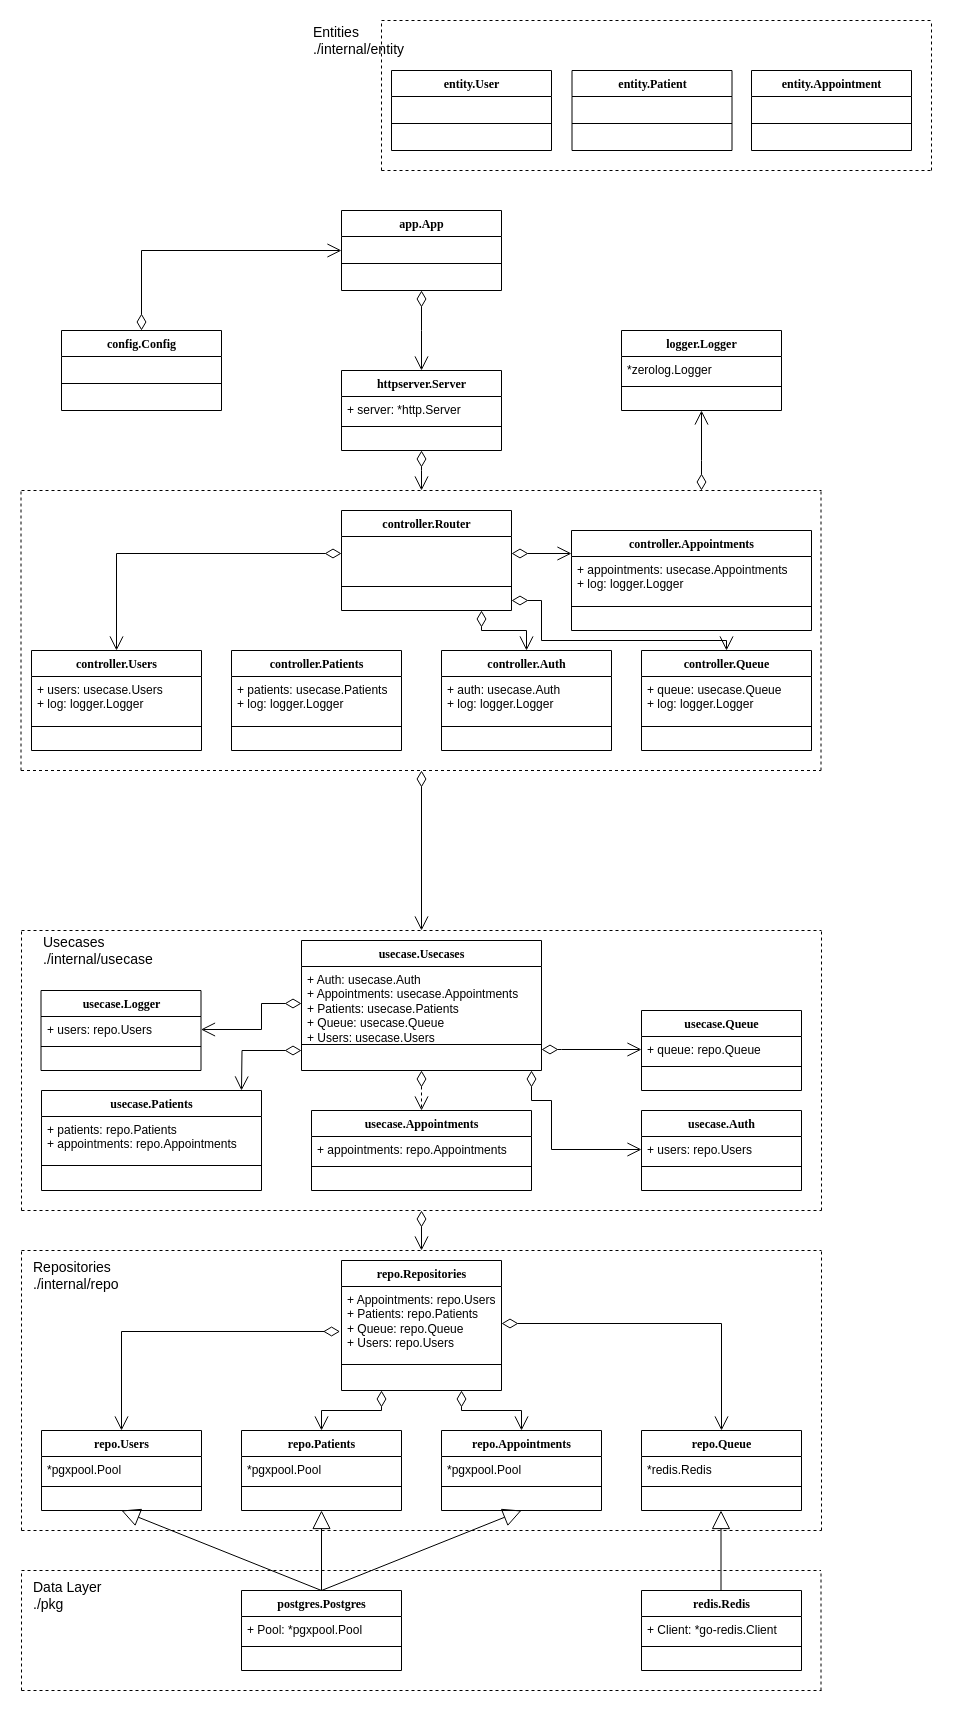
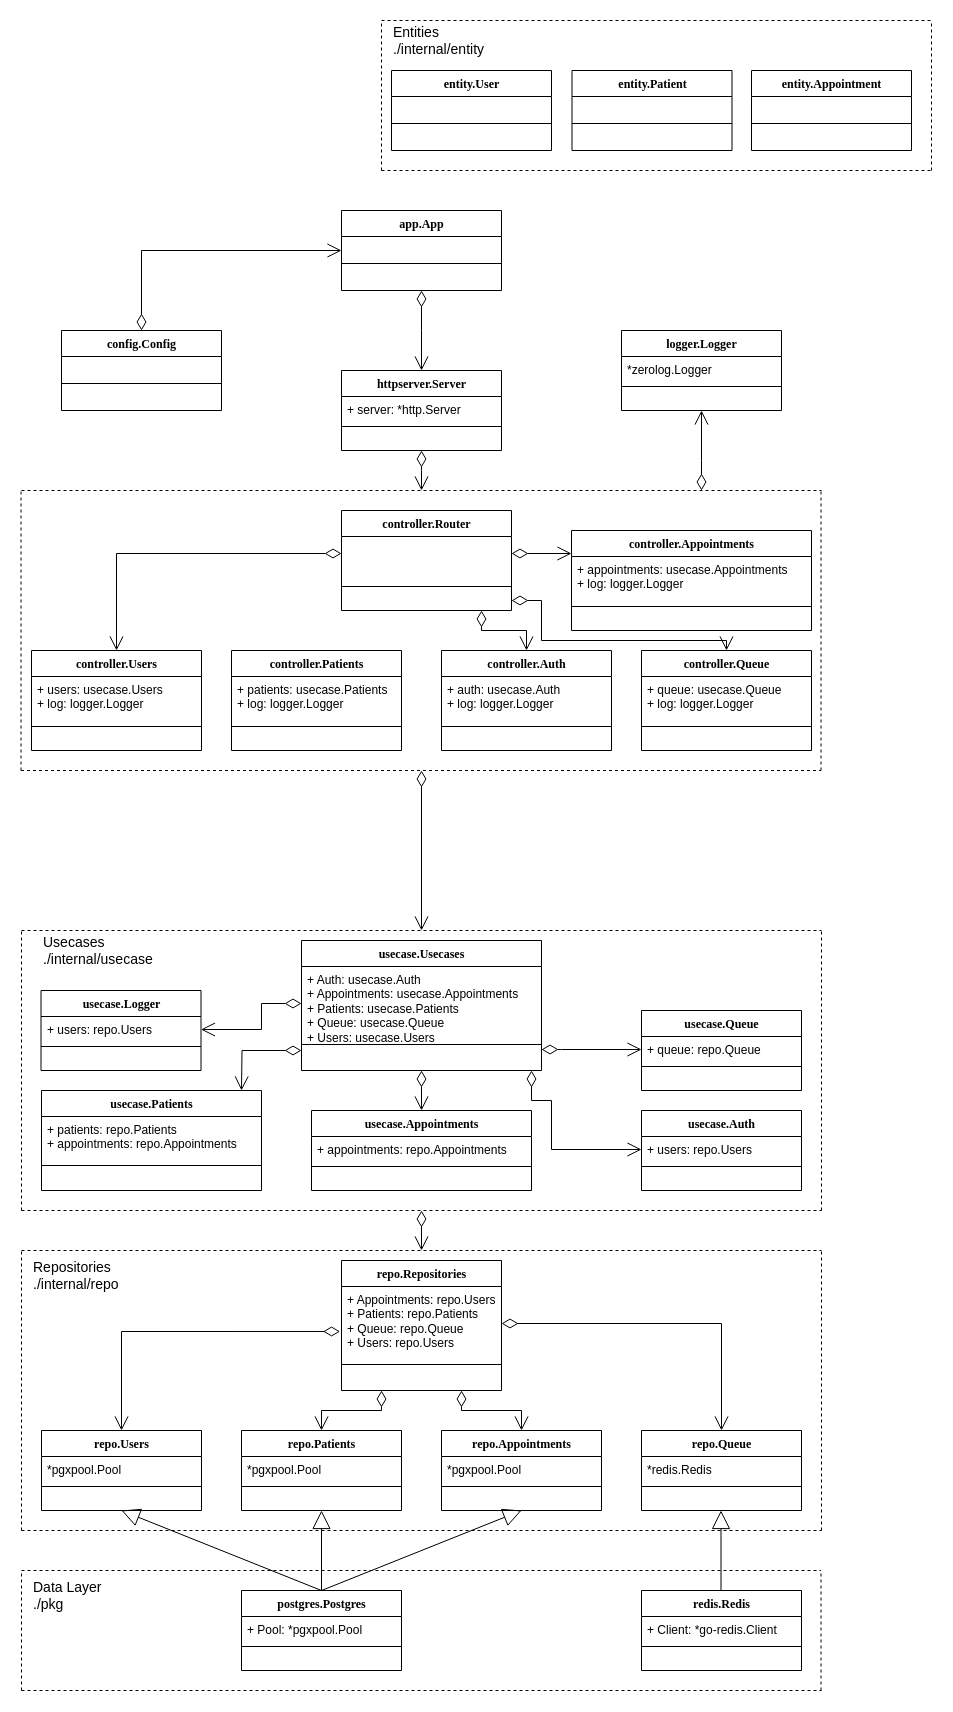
node "Entities ./internal/entity": moved (401, 41) -> (481, 41)
edge "usecase.Usecases" -- "usecase.Appointments": style dashed -> solid
